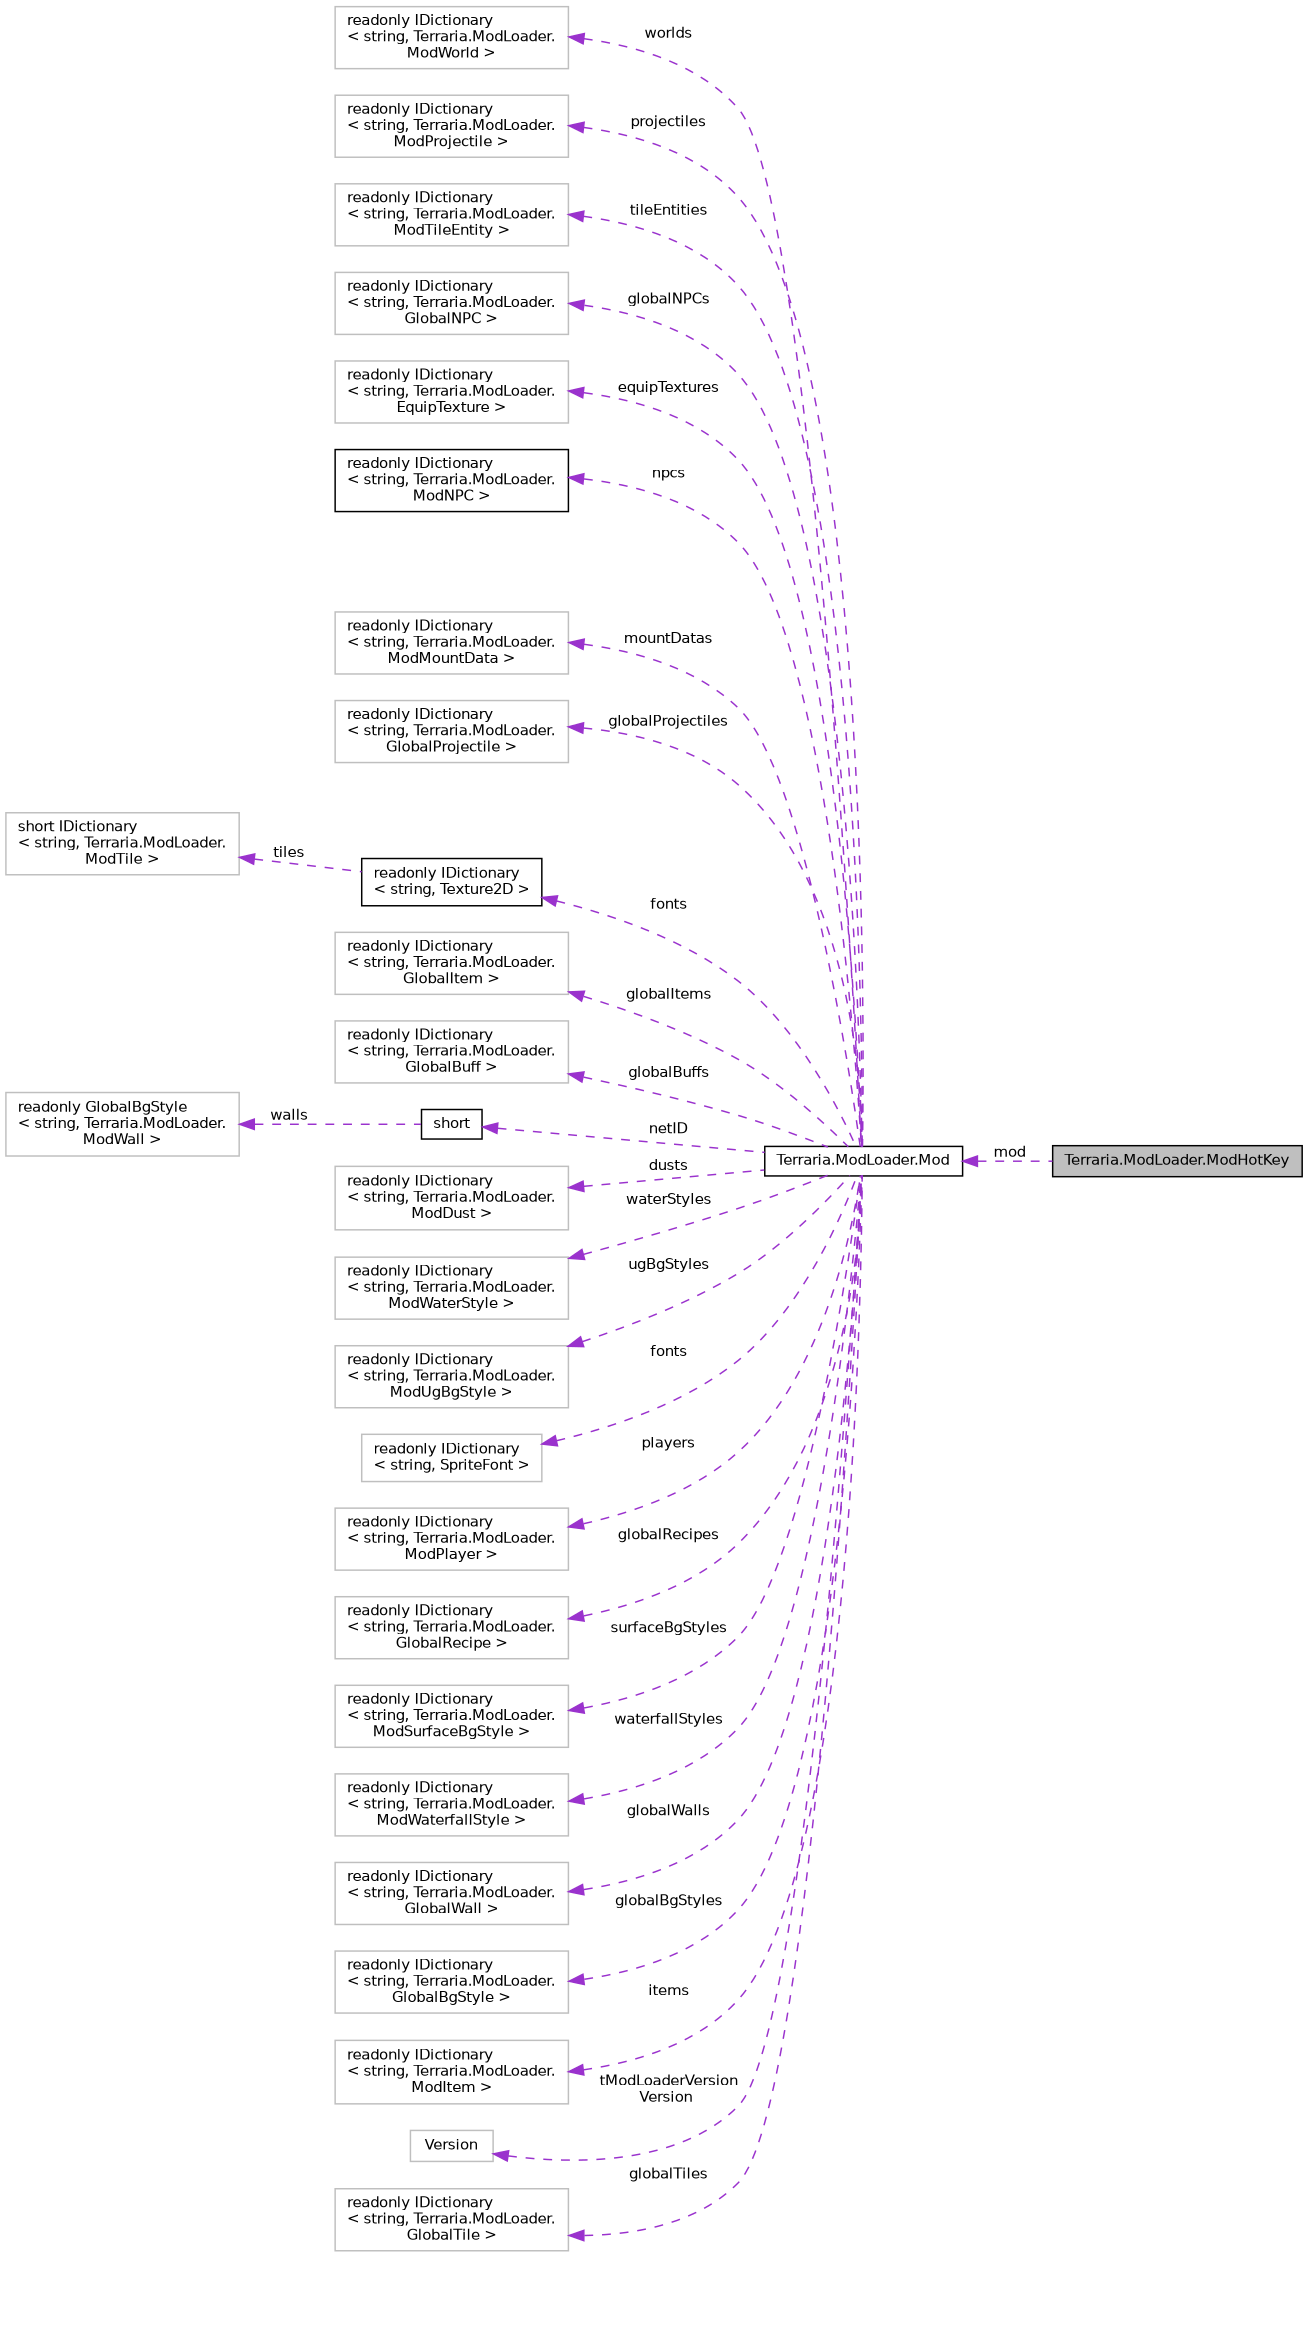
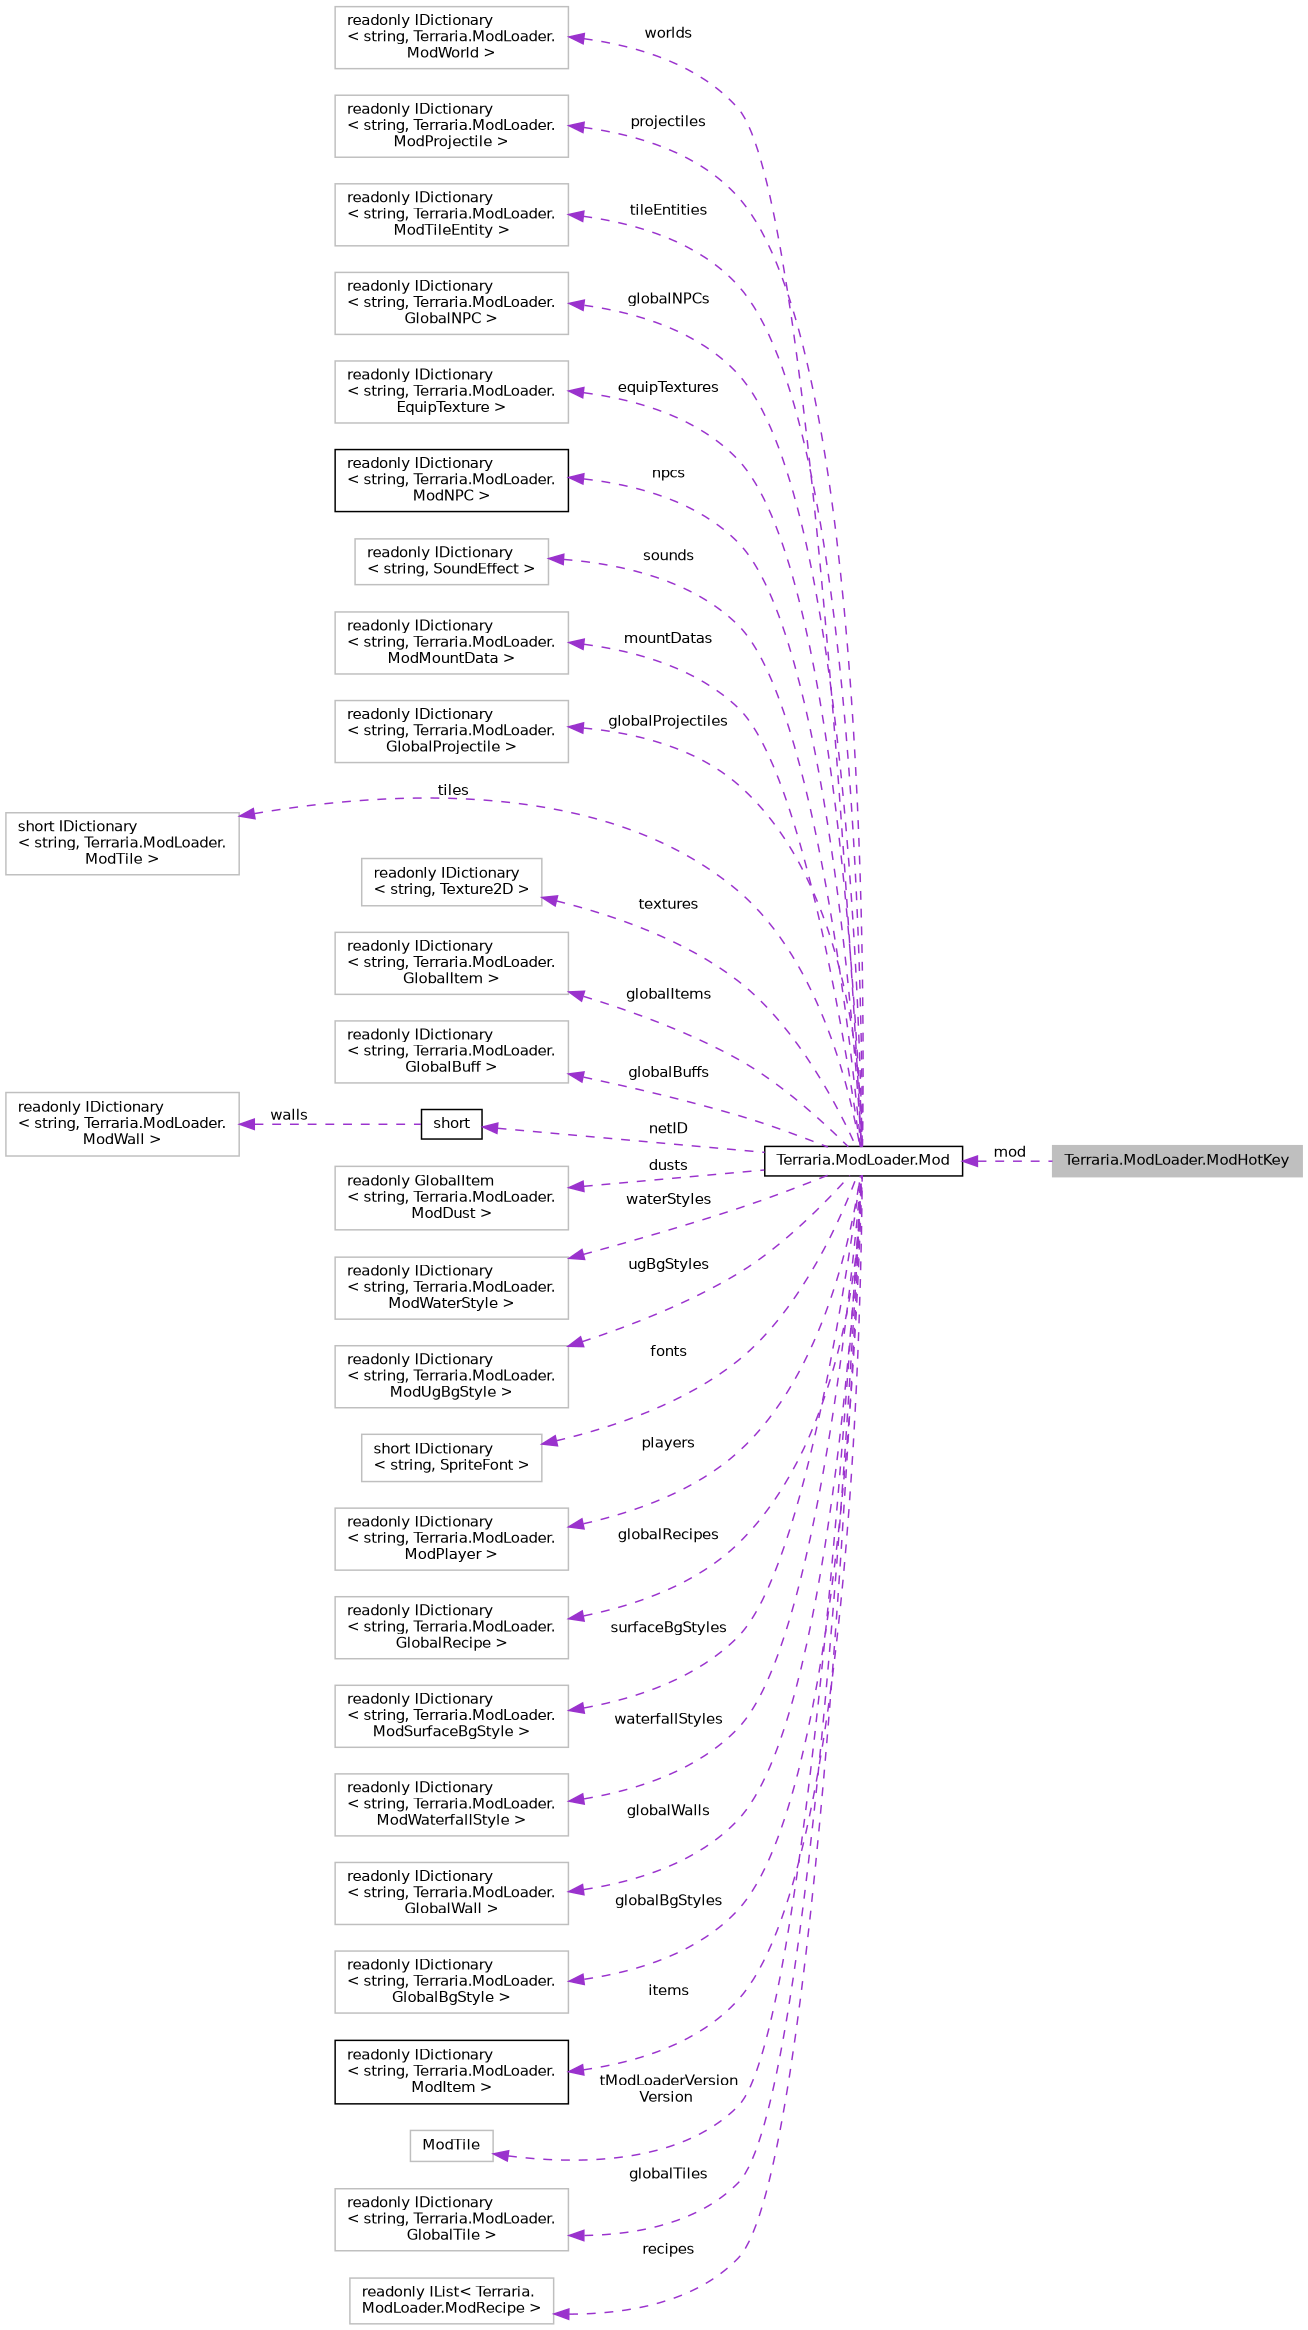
node "readonly IDictionary < string, SoundEffect >": added
edge "readonly IDictionary < string, Texture2D >" -> "short IDictionary < string, Terraria.ModLoader. ModTile >": now "Terraria.ModLoader.Mod" -> "short IDictionary < string, Terraria.ModLoader. ModTile >"
node "readonly IDictionary < string, Texture2D >": color black -> grey75
edge "Terraria.ModLoader.Mod" -> "readonly IDictionary < string, Texture2D >": label " fonts" -> " textures"
node "readonly GlobalBgStyle < string, Terraria.ModLoader. ModWall >": label "readonly GlobalBgStyle < string, Terraria.ModLoader. ModWall >" -> "readonly IDictionary < string, Terraria.ModLoader. ModWall >"
node "Terraria.ModLoader.ModHotKey": color black -> grey75
node "readonly IDictionary < string, Terraria.ModLoader. ModDust >": label "readonly IDictionary < string, Terraria.ModLoader. ModDust >" -> "readonly GlobalItem < string, Terraria.ModLoader. ModDust >"
node "readonly IDictionary < string, SpriteFont >": label "readonly IDictionary < string, SpriteFont >" -> "short IDictionary < string, SpriteFont >"
node "readonly IDictionary < string, Terraria.ModLoader. ModItem >": color grey75 -> black
node "Version": label "Version" -> "ModTile"
node "readonly IList< Terraria. ModLoader.ModRecipe >": added
